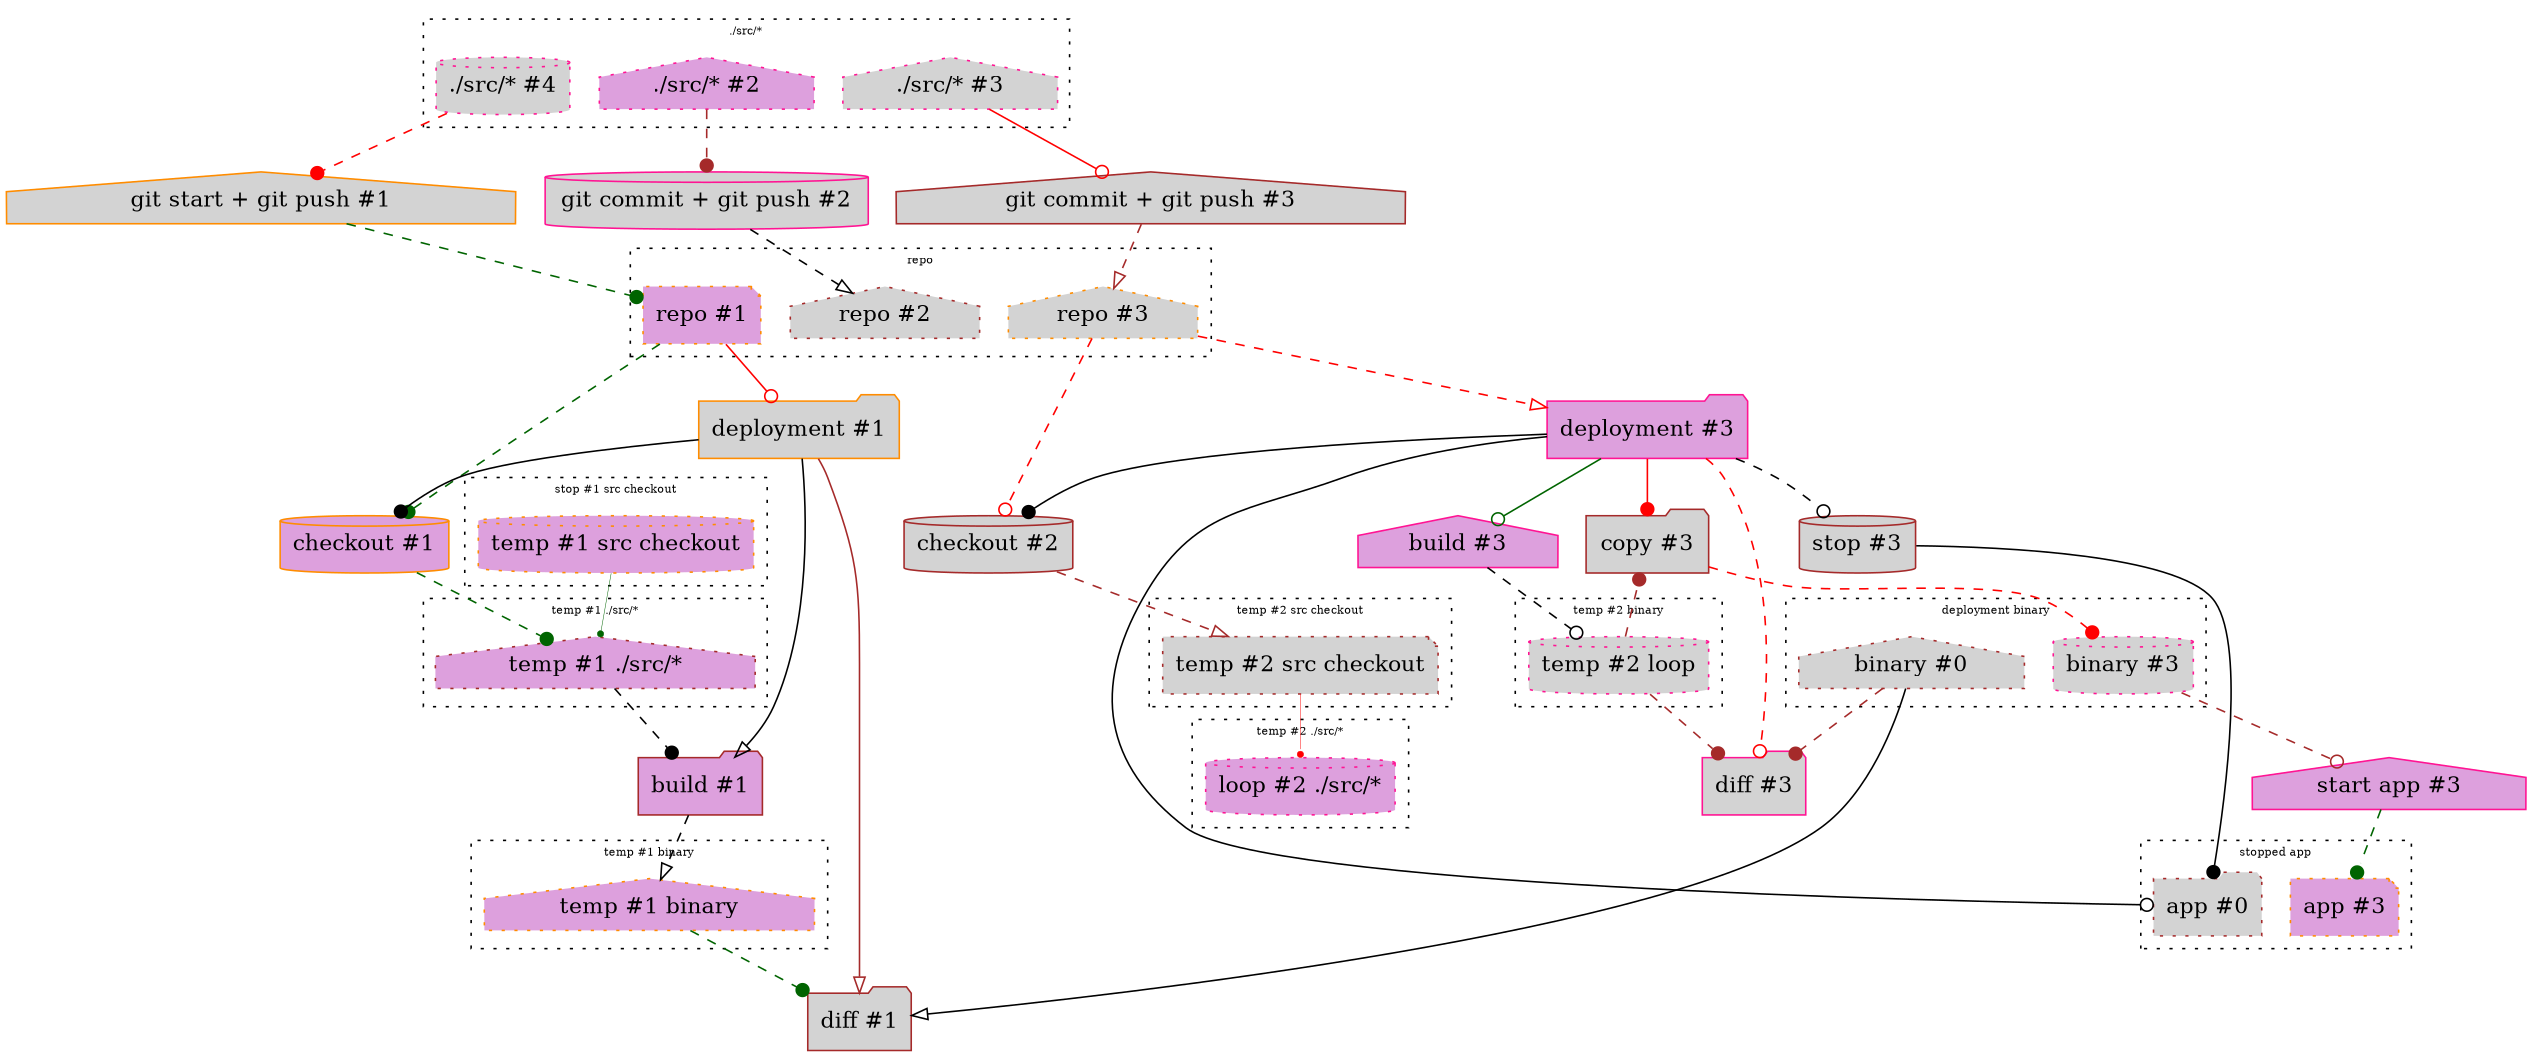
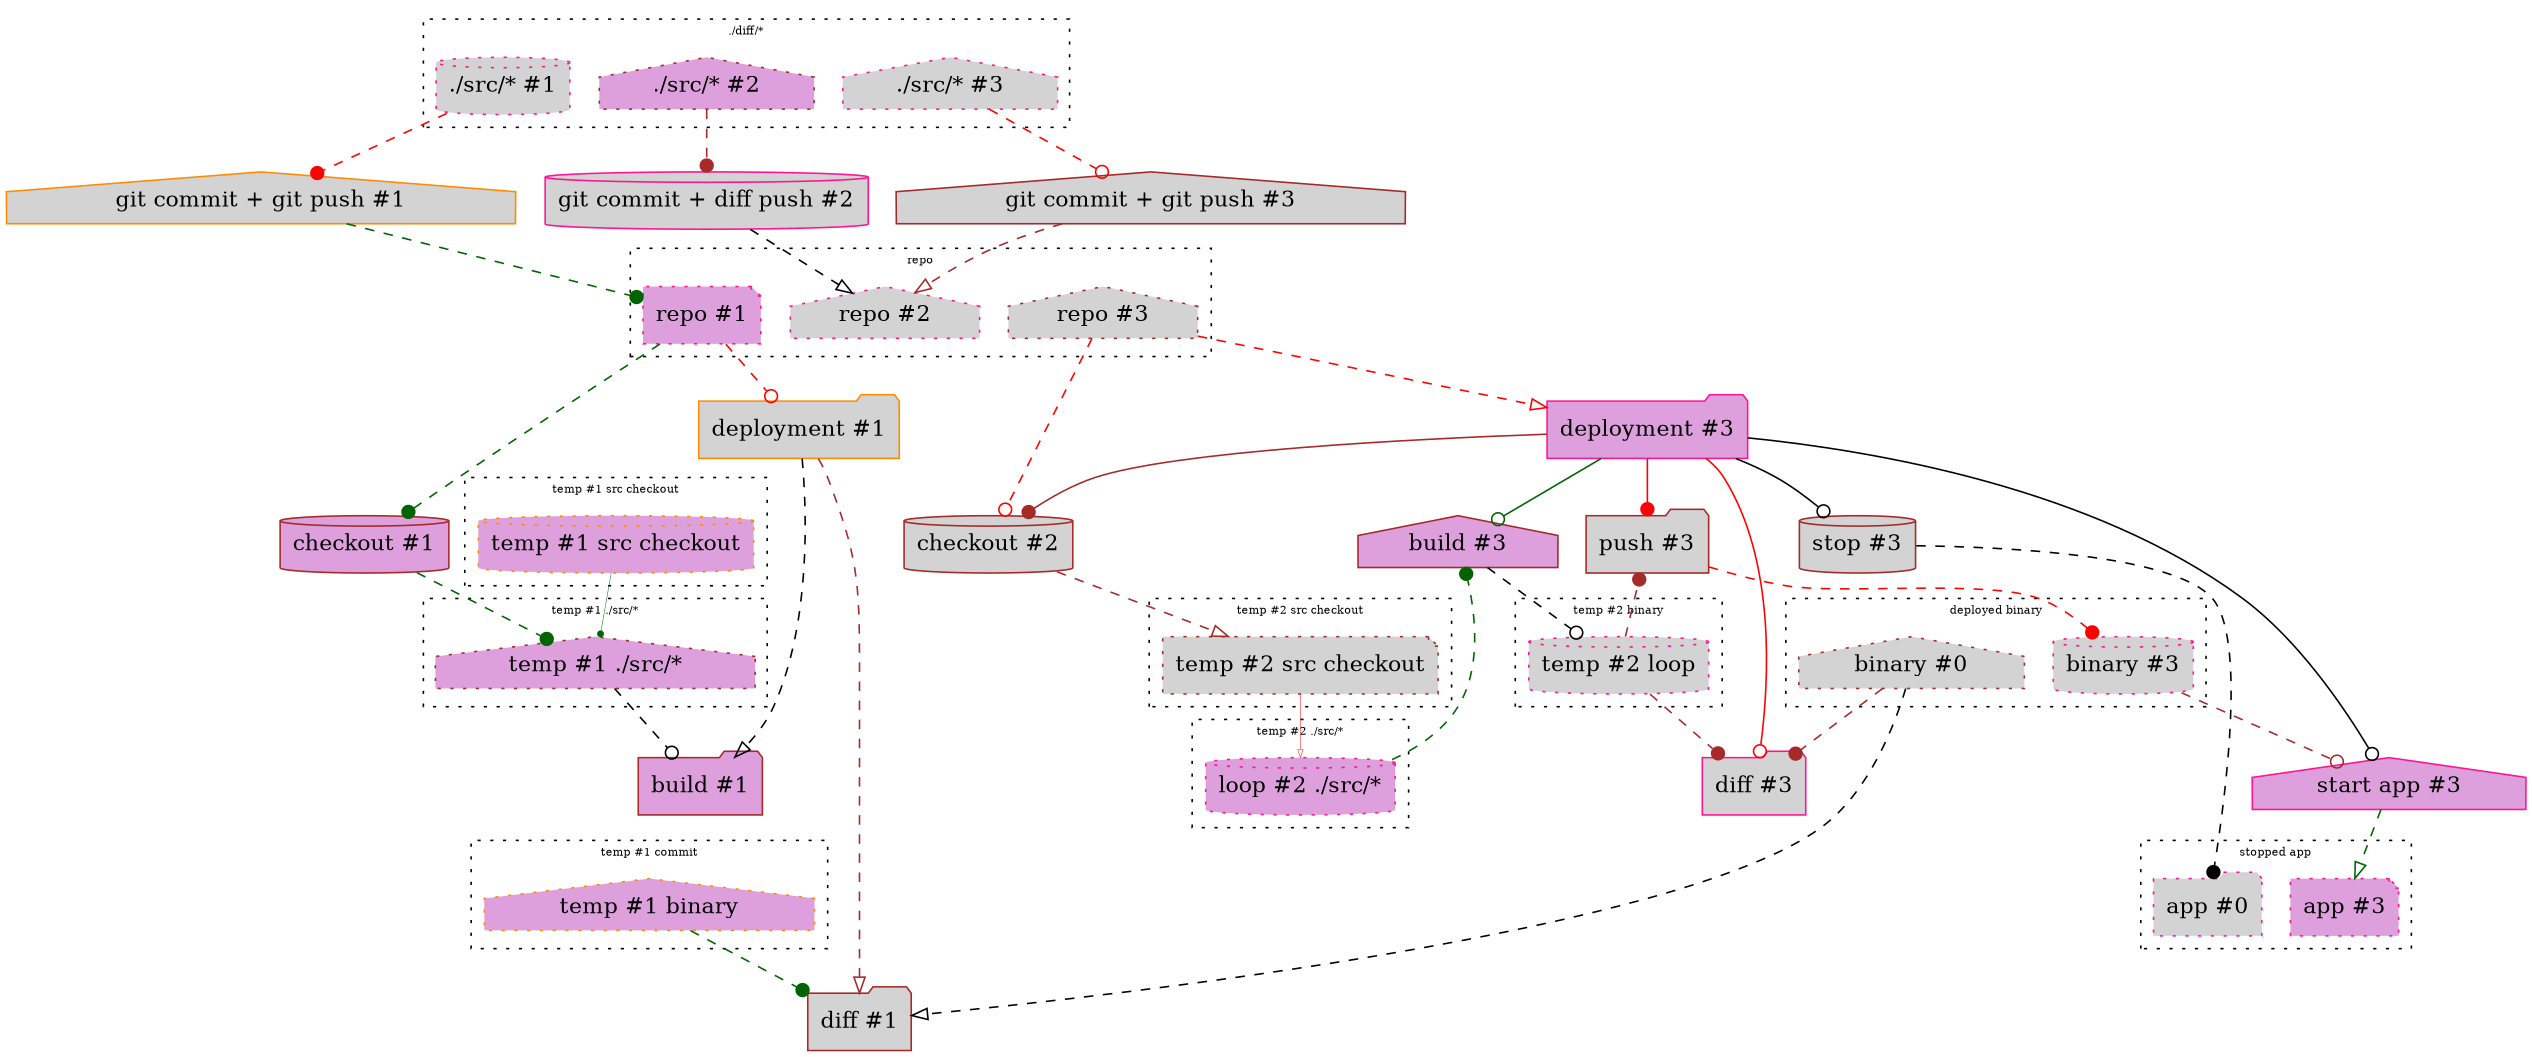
cluster "./src/*": label "./src/*" -> "./diff/*"
node "./src/* #4": label "./src/* #4" -> "./src/* #1"
node "./src/* #2": color deeppink -> brown
edge "./src/* #3" -> "git commit + git push #3": style solid -> dashed
node "git start + git push #1": label "git start + git push #1" -> "git commit + git push #1"
node "git commit + git push #2": label "git commit + git push #2" -> "git commit + diff push #2"
edge "git commit + git push #3" -> "repo #3": now "git commit + git push #3" -> "repo #2"
node "repo #1": color darkorange -> deeppink
node "repo #2": color brown -> deeppink
node "repo #3": color darkorange -> brown
edge "repo #1" -> "deployment #1": style solid -> dashed
edge "deployment #3" -> "checkout #2": color black -> brown
edge "deployment #1" -> "checkout #1": removed
edge "deployment #3" -> "stop #3": style dashed -> solid
cluster "stop #1 src checkout": label "stop #1 src checkout" -> "temp #1 src checkout"
node "checkout #1": color darkorange -> brown
node "build #3": color deeppink -> brown
node "copy #3": label "copy #3" -> "push #3"
edge "stop #3" -> "app #0": style solid -> dashed
edge "deployment #3" -> "diff #3": style dashed -> solid
edge "deployment #1" -> "build #1": style solid -> dashed
cluster "deployment binary": label "deployment binary" -> "deployed binary"
edge "loop #2 ./src/*" -> "build #3": added
edge "deployment #1" -> "diff #1": style solid -> dashed
edge "temp #1 ./src/*" -> "build #1": arrowhead dot -> odot
edge "temp #2 src checkout" -> "loop #2 ./src/*": arrowhead dot -> onormal
edge "build #1" -> "temp #1 binary": removed
edge "start app #3" -> "app #3": arrowhead dot -> onormal
cluster "temp #1 binary": label "temp #1 binary" -> "temp #1 commit"
edge "deployment #3" -> "app #0": now "deployment #3" -> "start app #3"
node "app #0": color brown -> deeppink
node "app #3": color darkorange -> deeppink
edge "binary #0" -> "diff #1": style solid -> dashed
